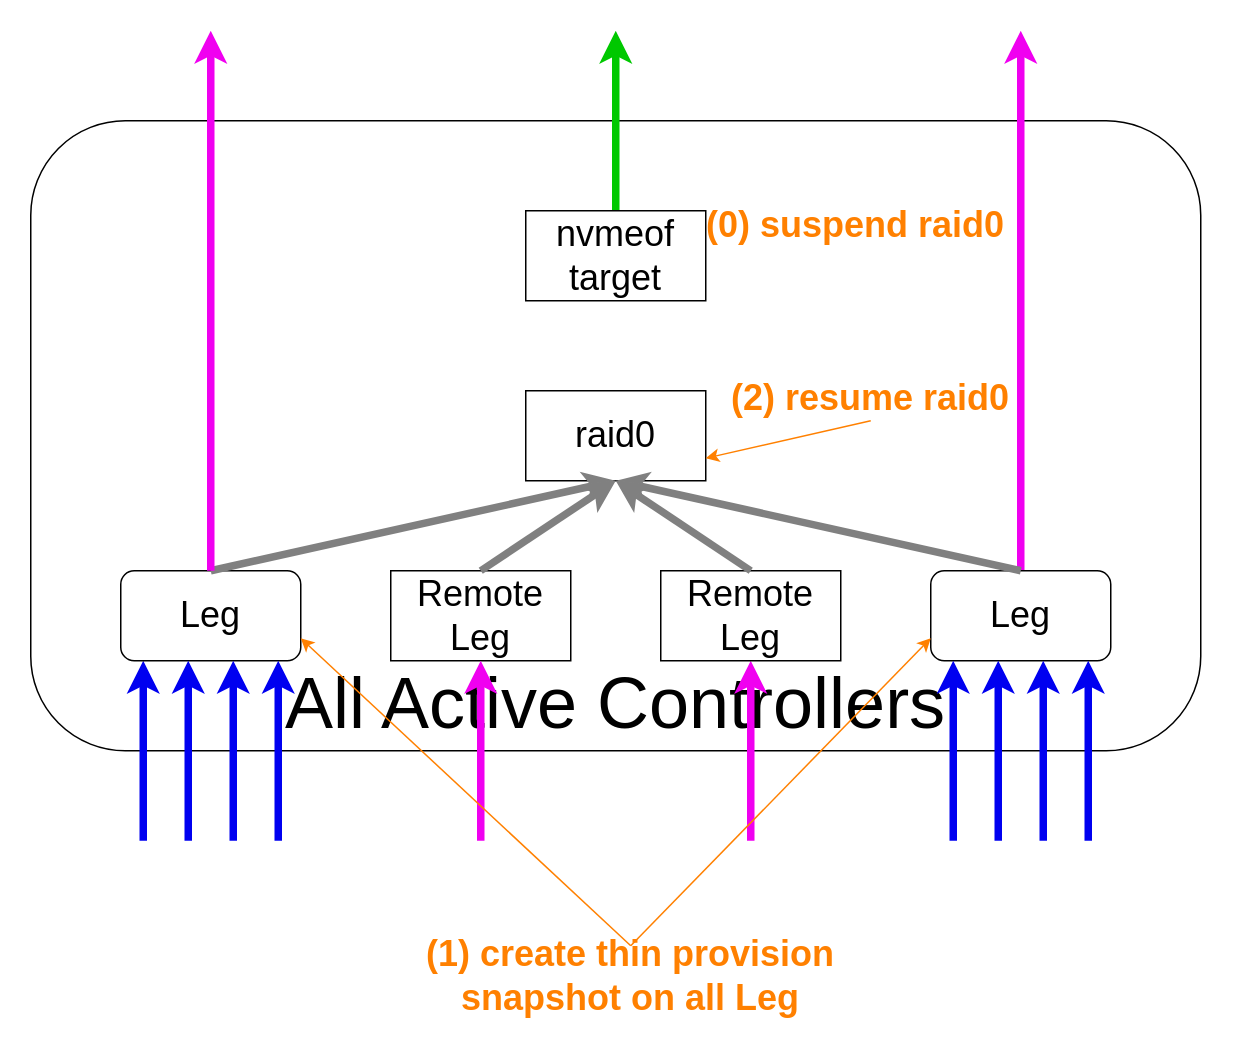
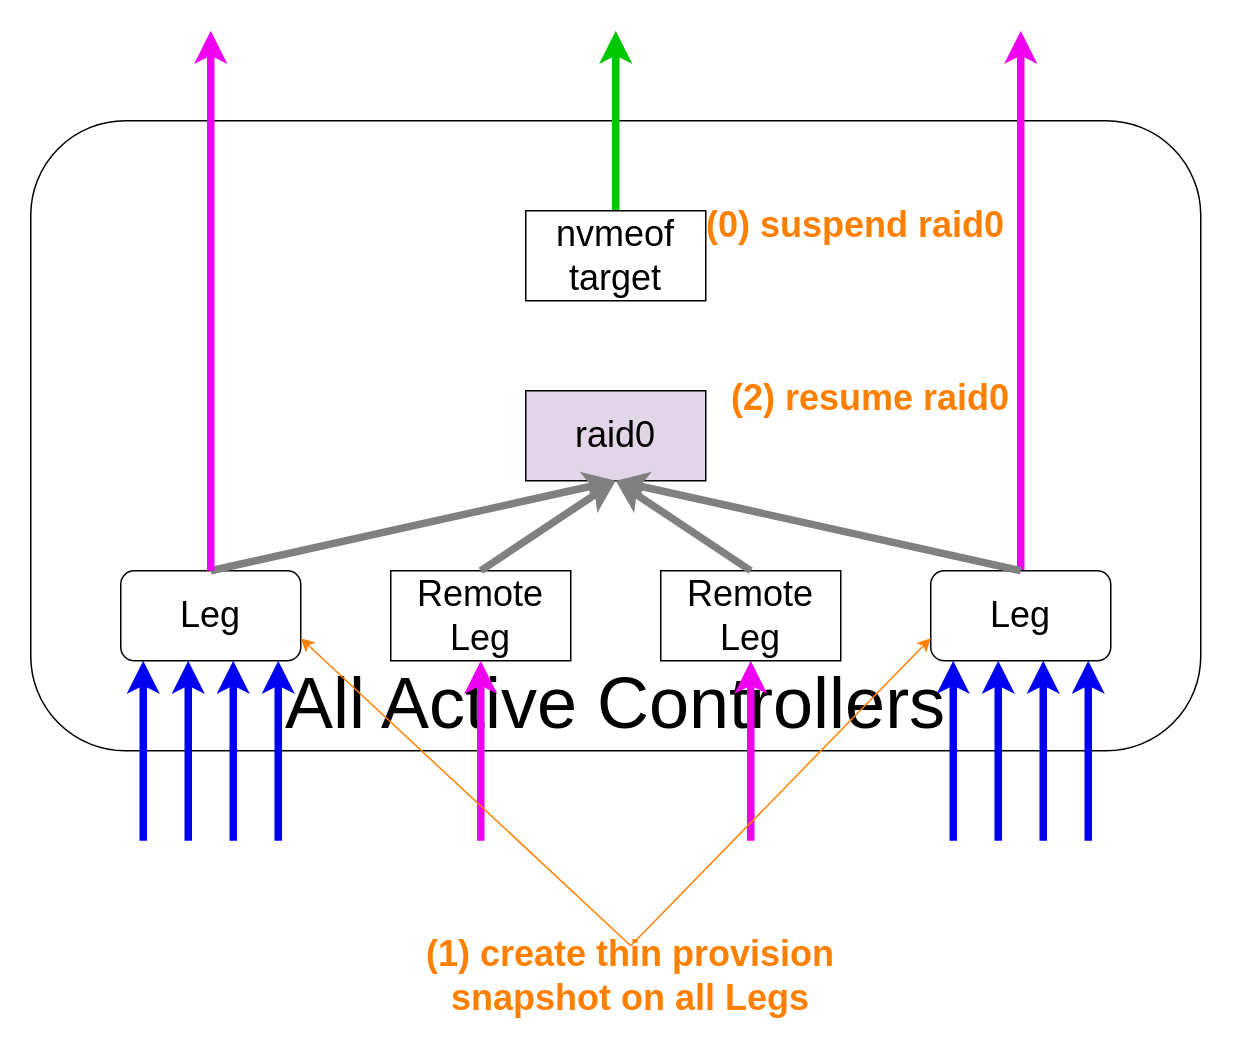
node "raid0": fillcolor #ffffff -> #e1d5e7
edge "(2) resume raid0" -> "raid0": removed
node "(1) create thin provision snapshot on all Leg": label "(1) create thin provision snapshot on all Leg" -> "(1) create thin provision snapshot on all Legs"
